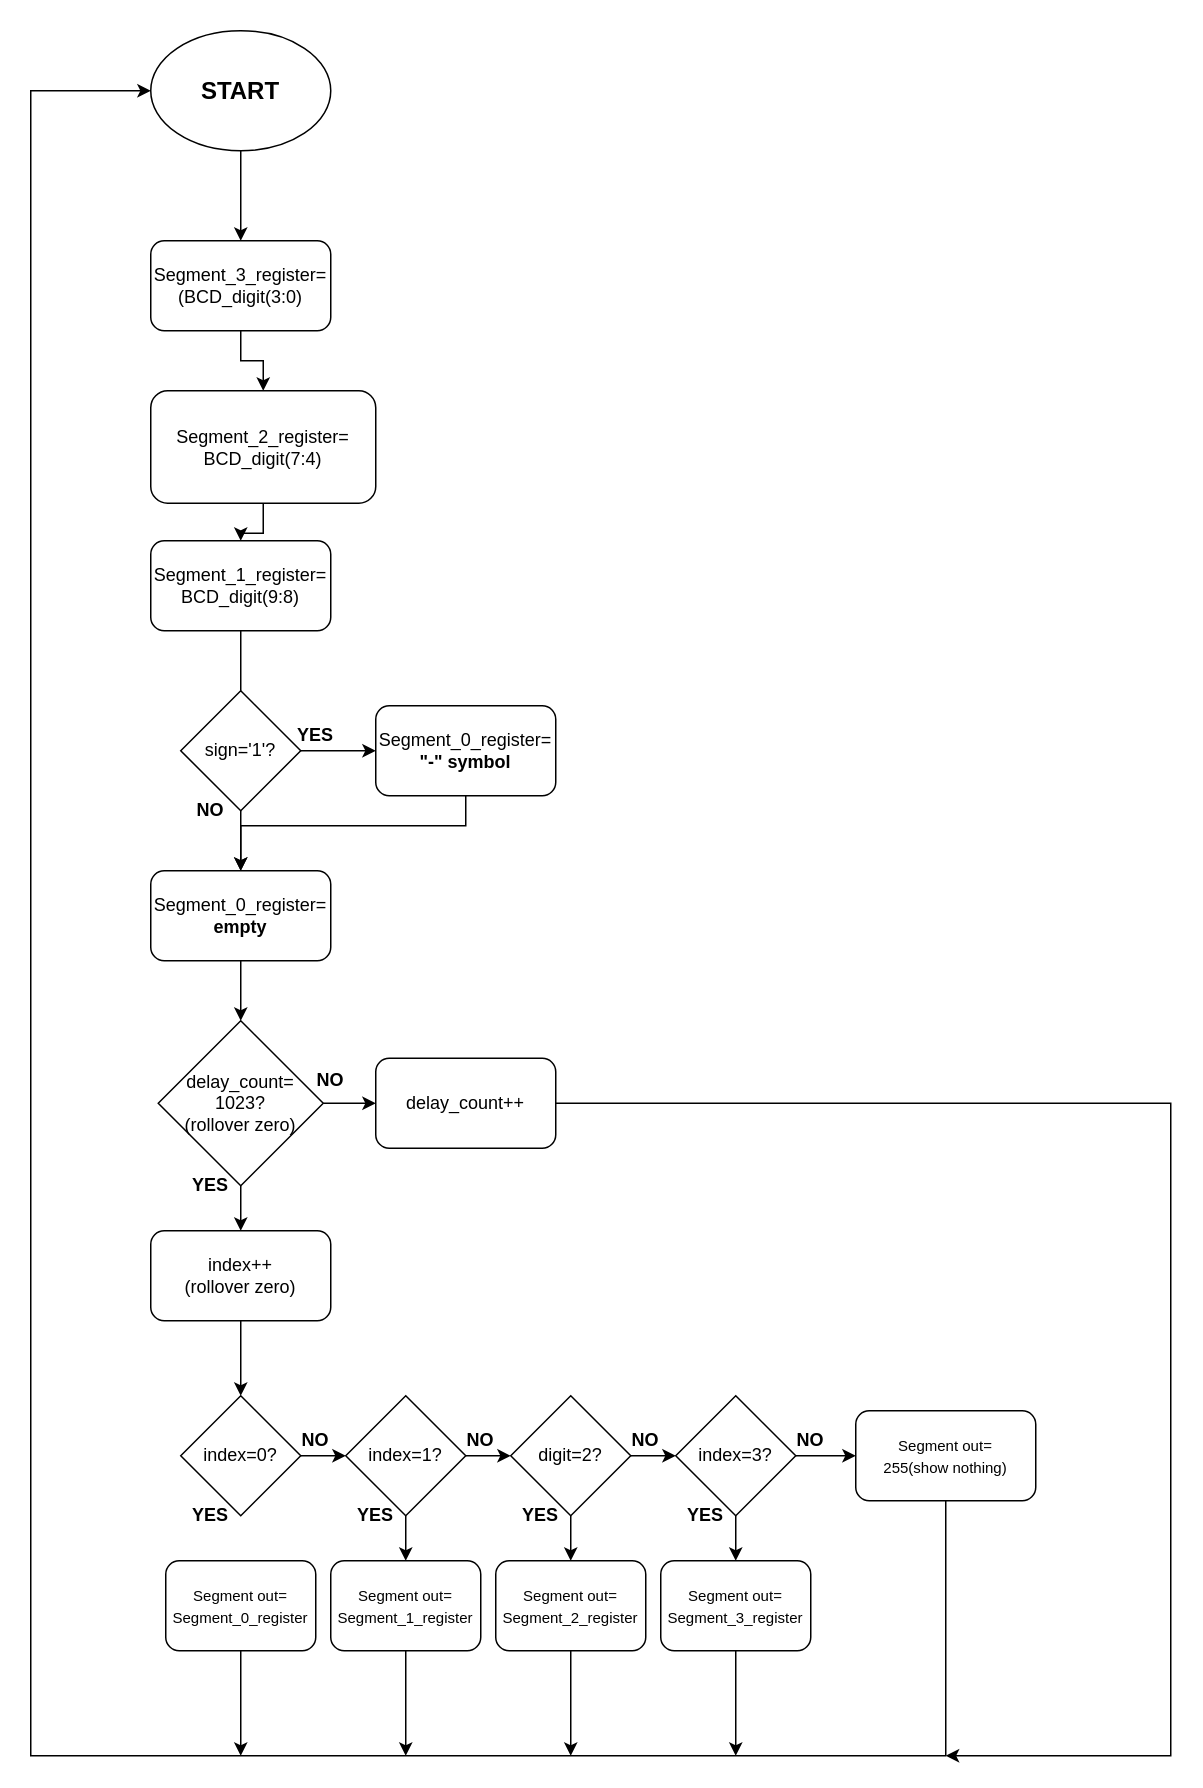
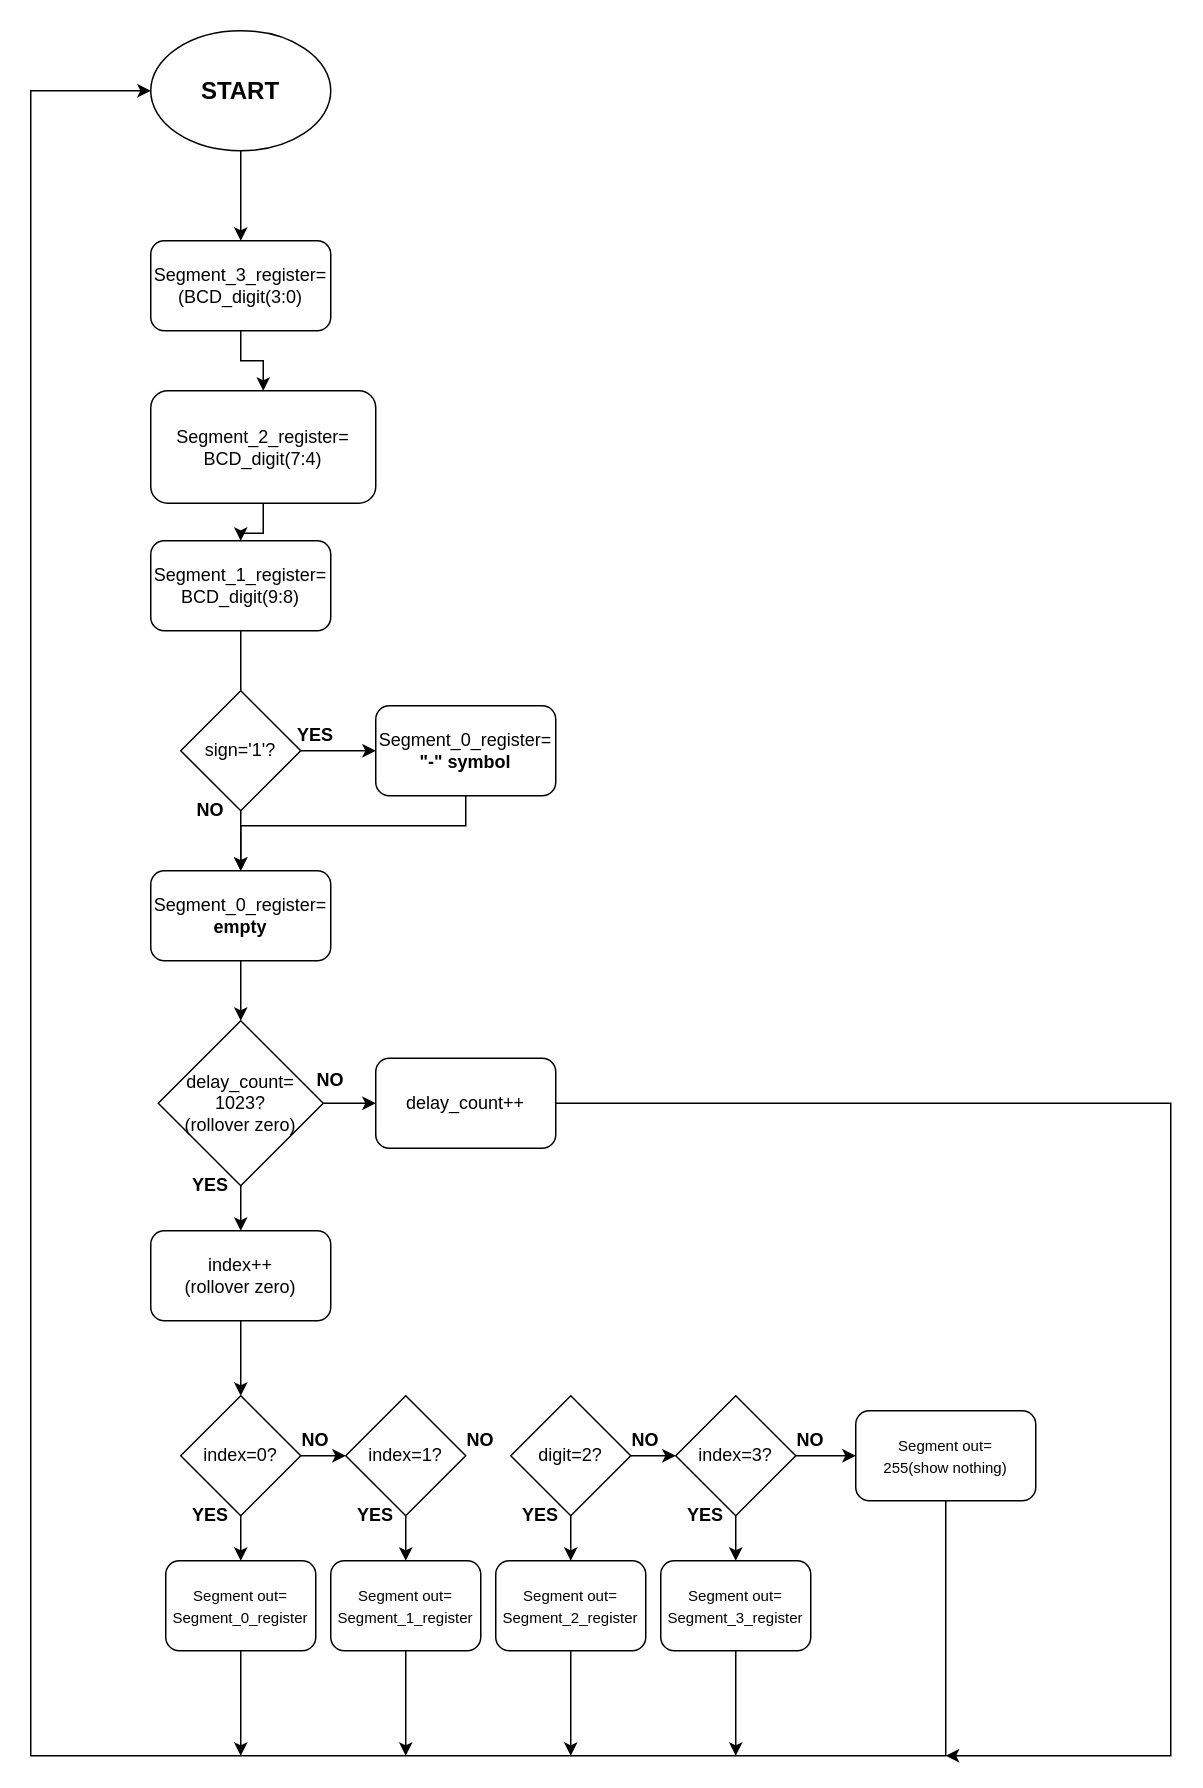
edge "index=1?" -> "digit=2?": removed
edge "index=0?" -> "Segment out= Segment_0_register": added
